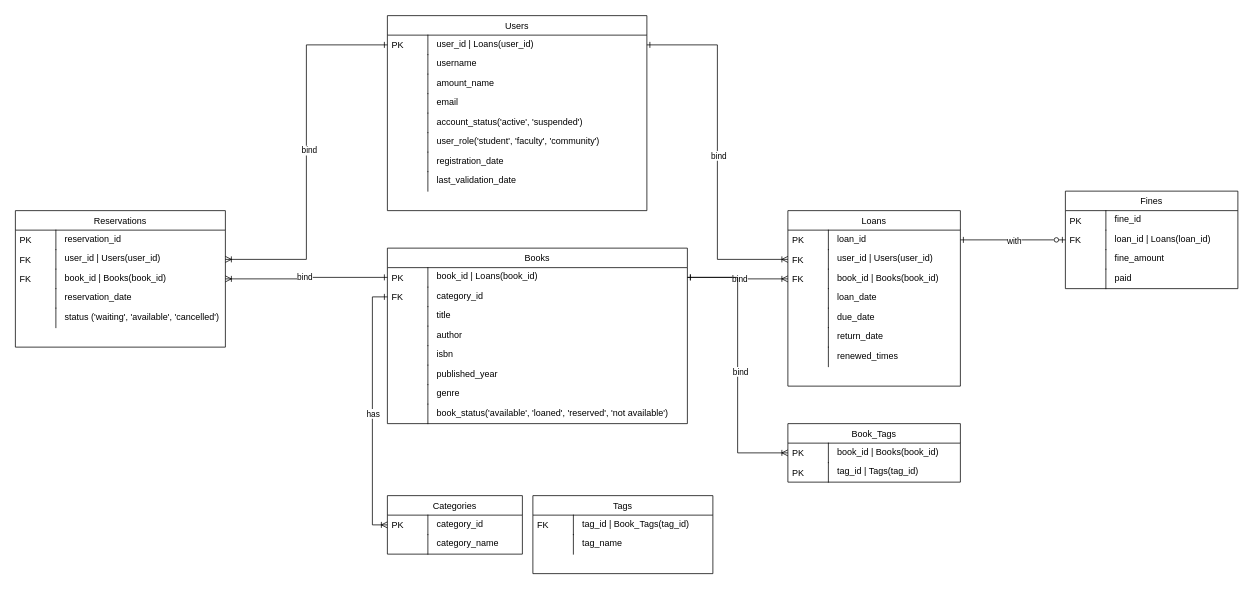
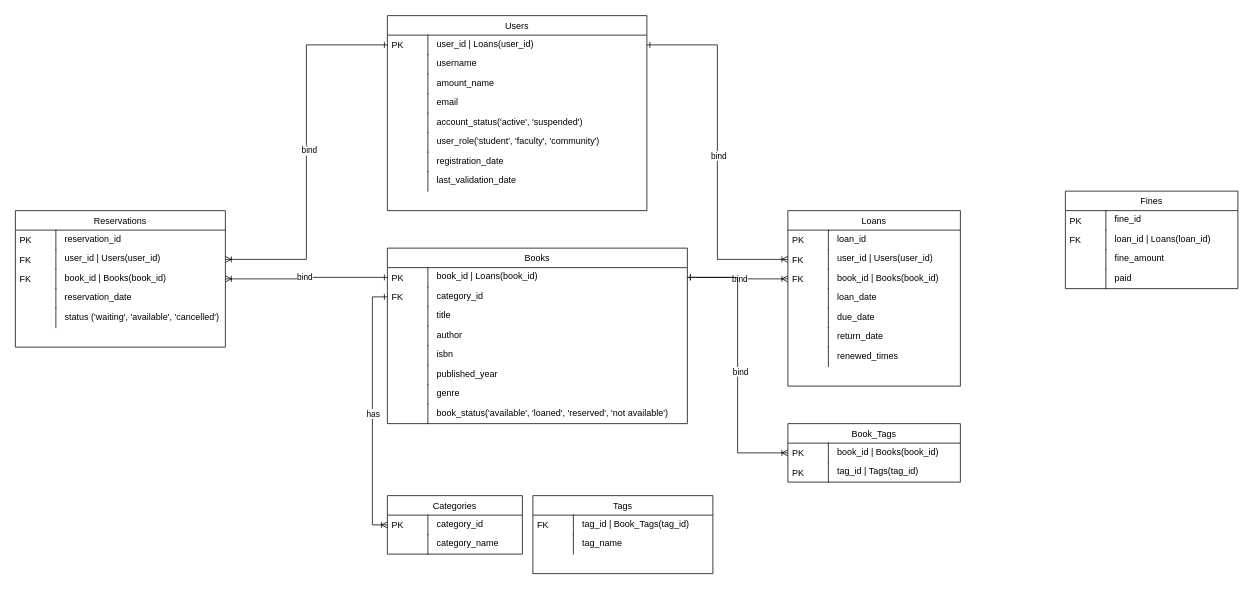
edge "loan_id" -- "Fines": removed, label "with"
